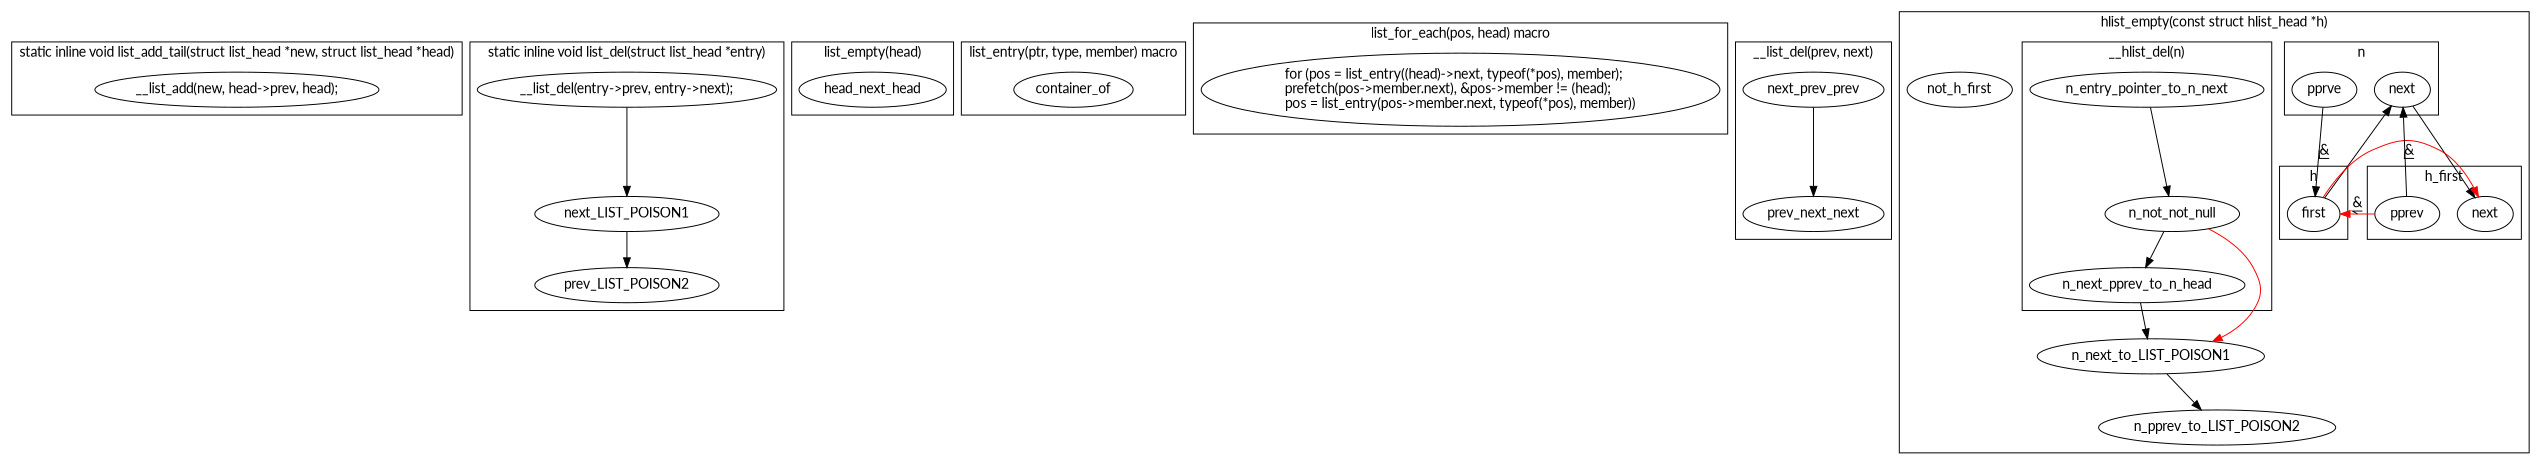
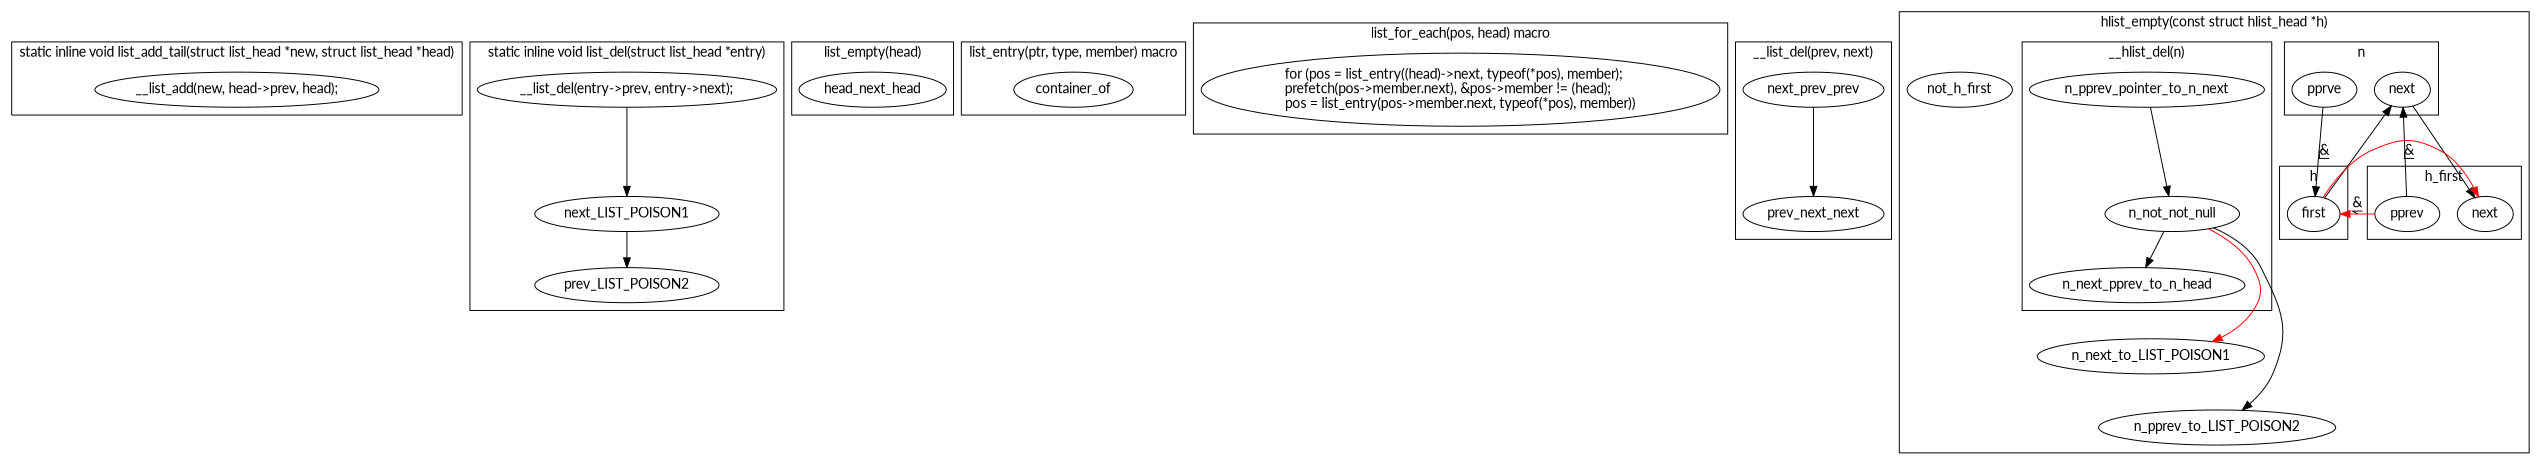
node "n_entry_pointer_to_n_next": label "n_entry_pointer_to_n_next" -> "n_pprev_pointer_to_n_next"
edge "n_next_pprev_to_n_head" -> "n_next_to_LIST_POISON1": removed
edge "n_next_to_LIST_POISON1" -> "n_pprev_to_LIST_POISON2": now "n_not_not_null" -> "n_pprev_to_LIST_POISON2"
